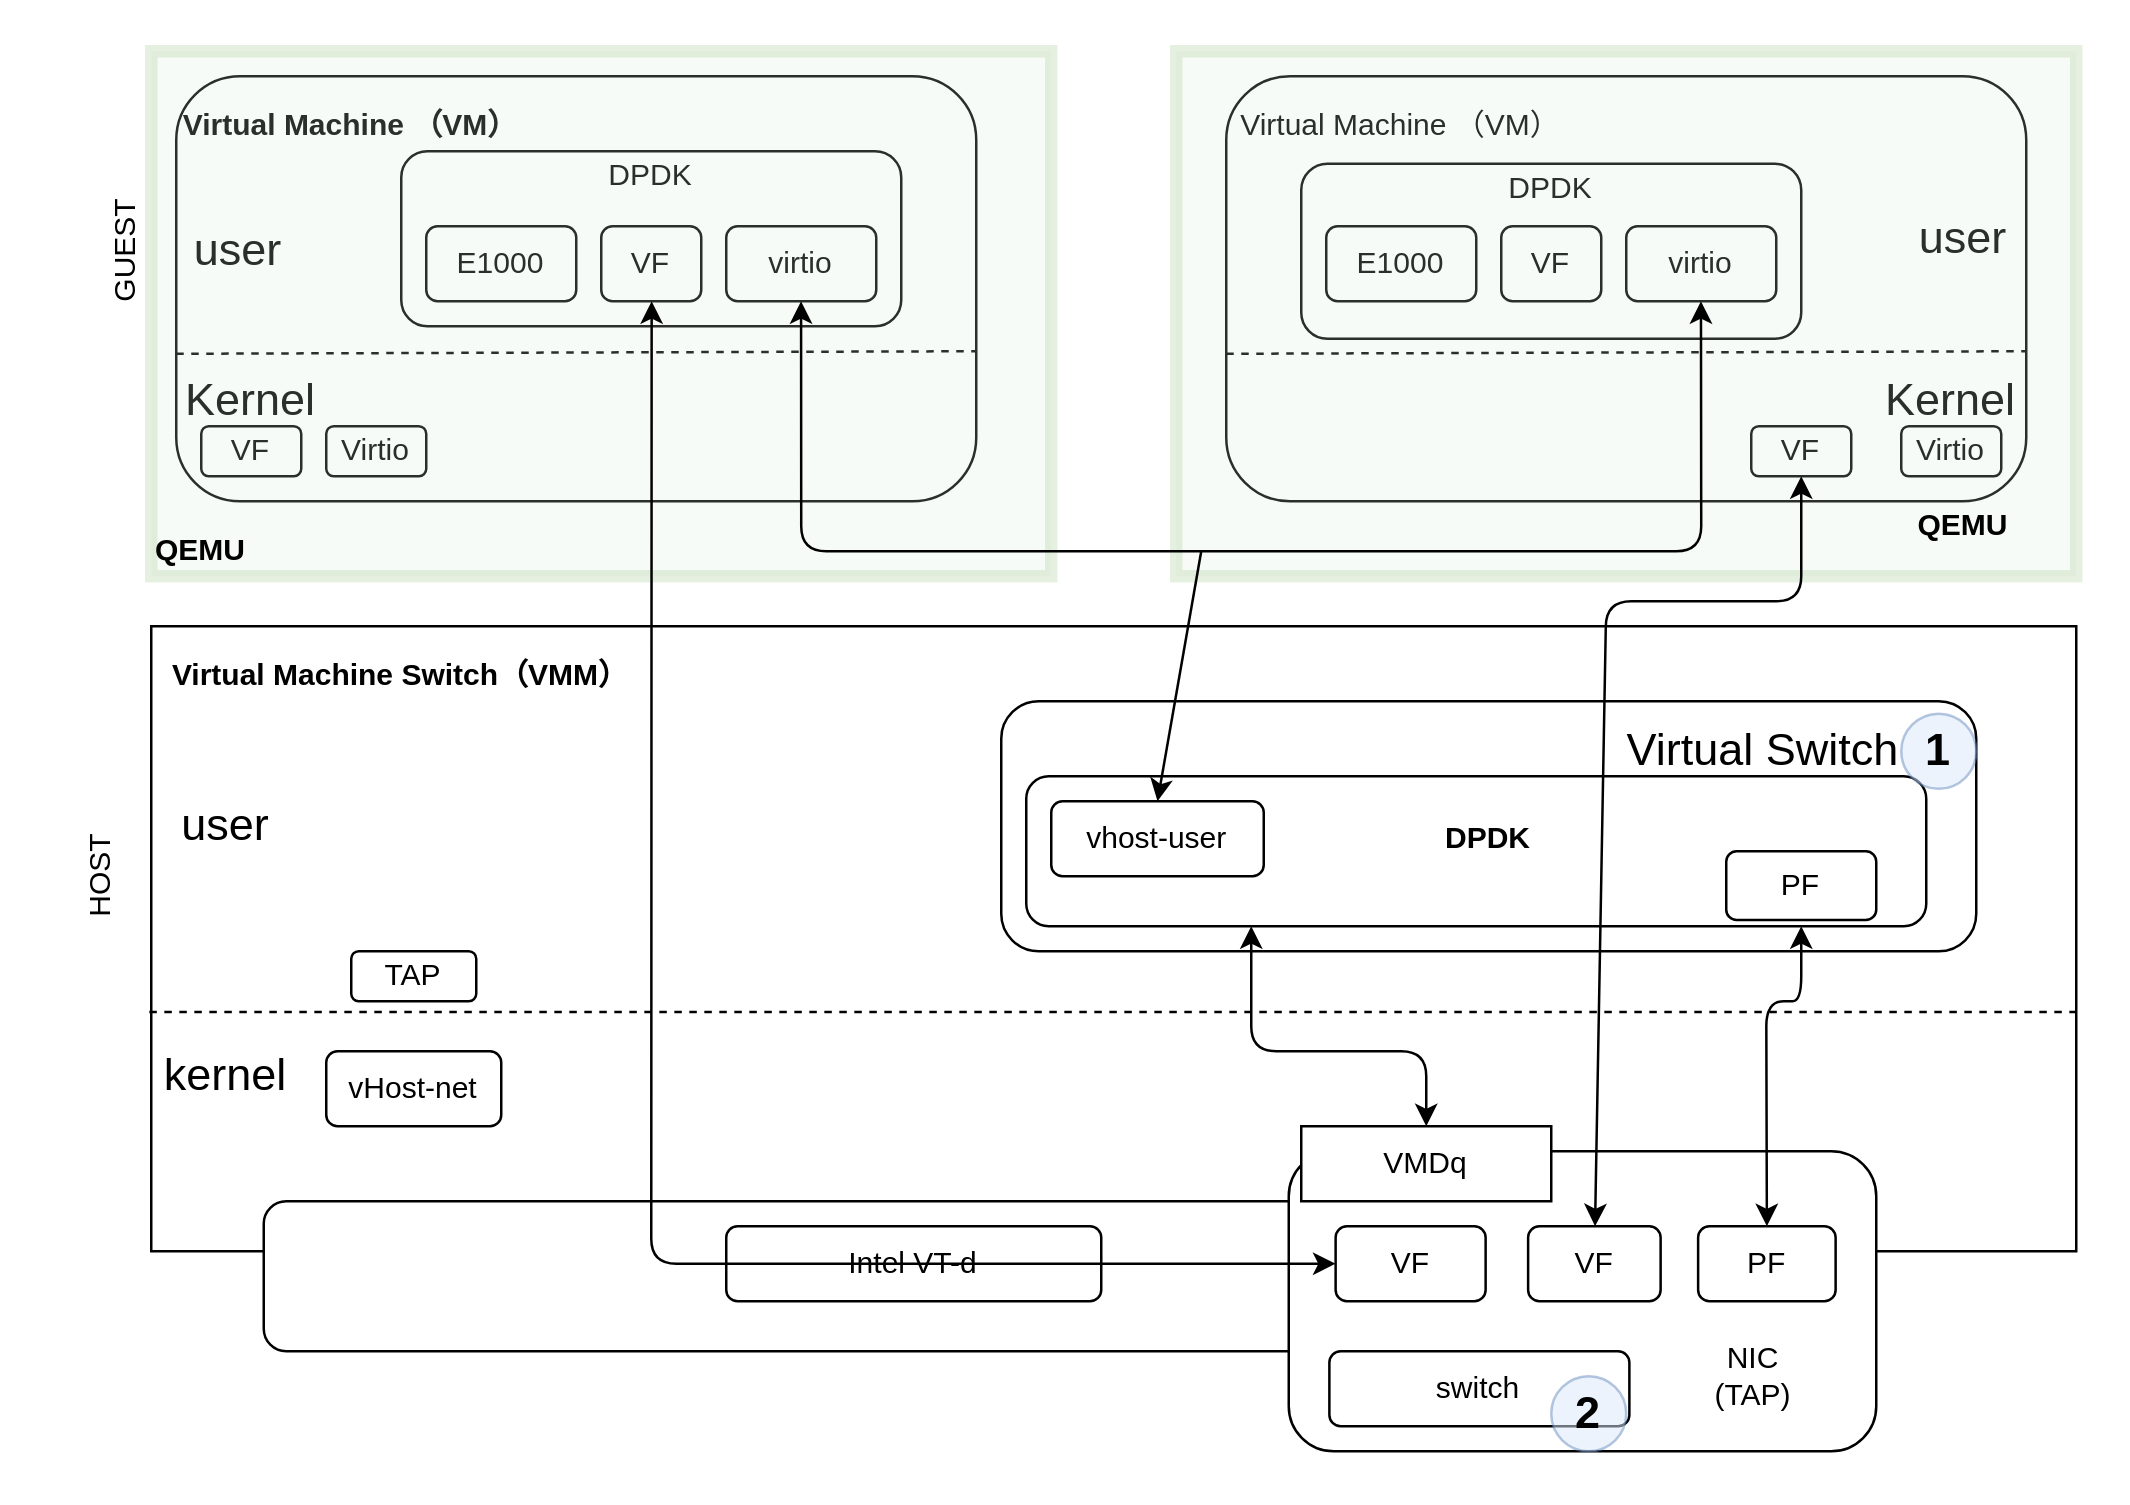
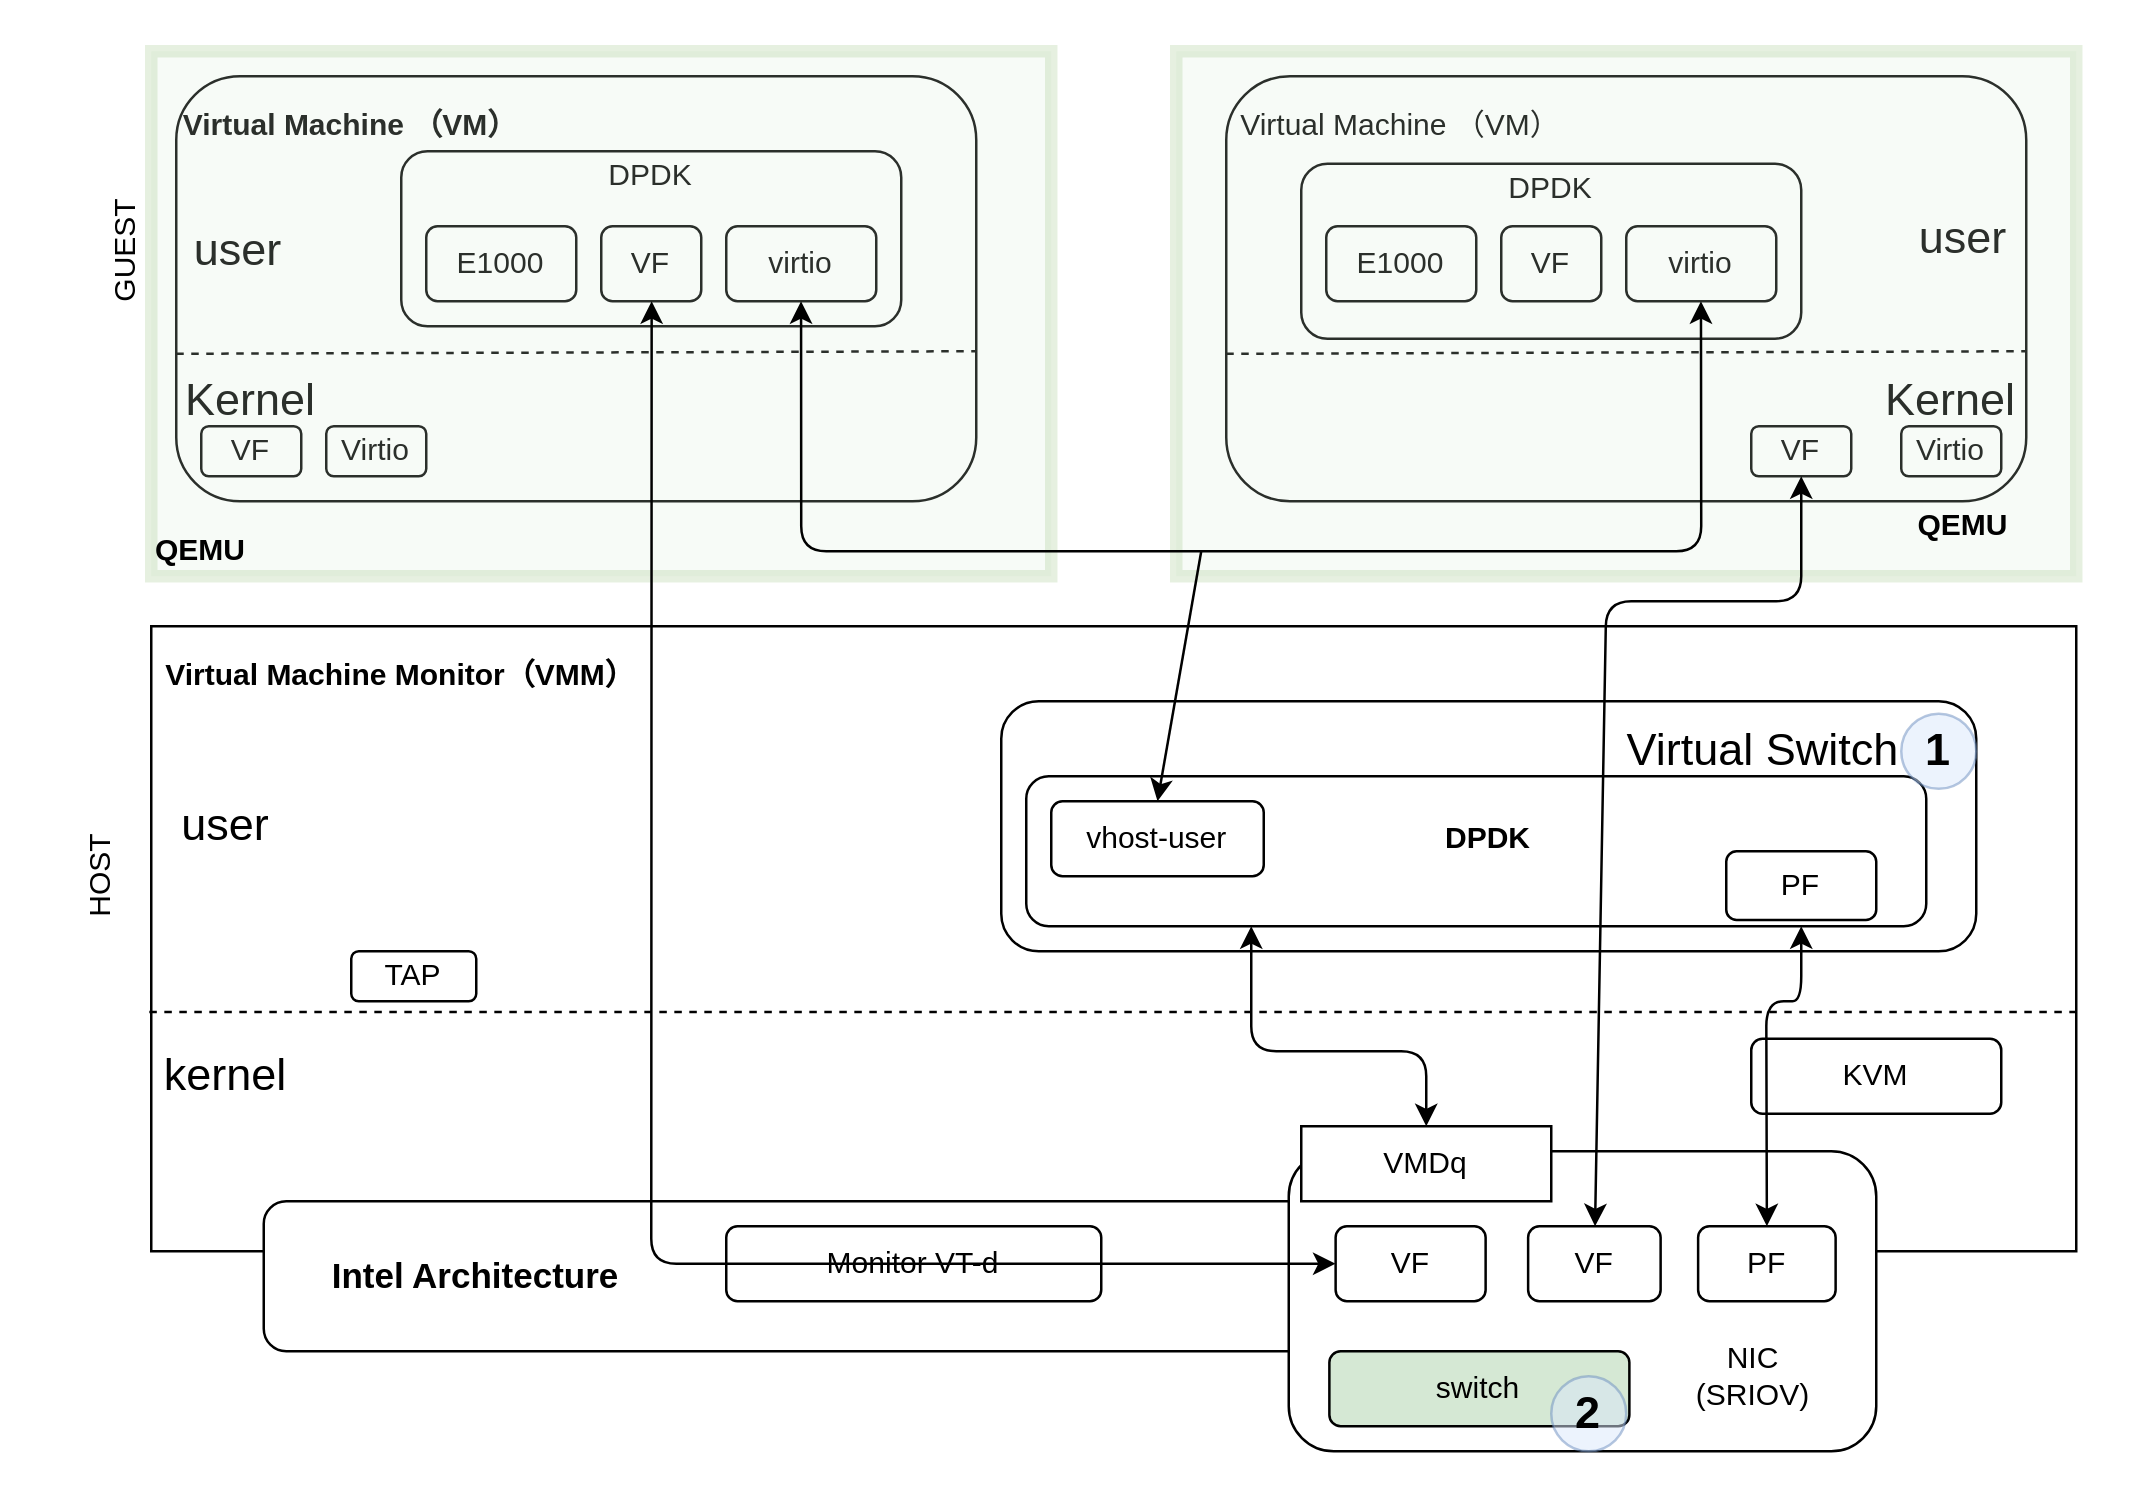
node "Virtual Machine Switch（VMM）": label "Virtual Machine Switch（VMM）" -> "Virtual Machine Monitor（VMM）"
node "KVM": added
node "vHost-net": removed
node "Intel VT-d": label "Intel VT-d" -> "Monitor VT-d"
node "Intel Architecture": added
node "NIC (TAP)": label "NIC (TAP)" -> "NIC (SRIOV)"
node "switch": fillcolor #ffffff -> #d5e8d4
